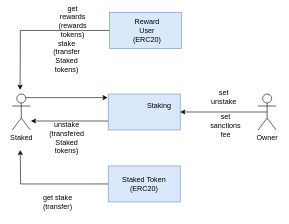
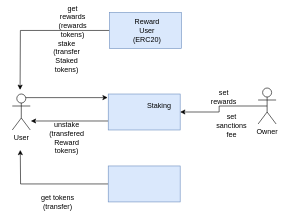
node "set unstake": label "set unstake" -> "set rewards"
node "Owner": moved (267, 112) -> (267, 106)
node "set sanctions fee": moved (226, 126) -> (232, 126)
node "Staked": label "Staked" -> "User"
node "unstake (transfered Staked tokens)": label "unstake (transfered Staked tokens)" -> "unstake (transfered Reward tokens)"
node "Staked Token (ERC20)": removed
node "get stake (transfer)": label "get stake (transfer)" -> "get tokens (transfer)"
